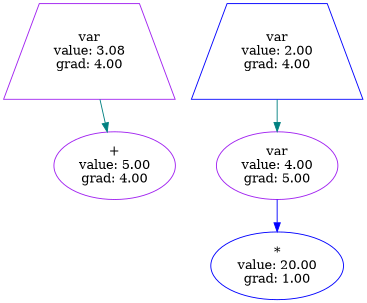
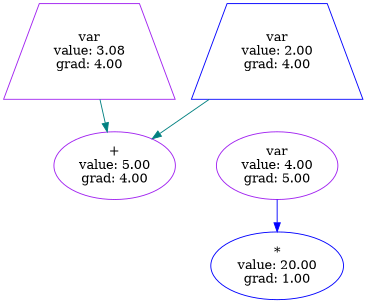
edge "var value: 2.00 grad: 4.00" -> "var value: 4.00 grad: 5.00": now "var value: 2.00 grad: 4.00" -> "+ value: 5.00 grad: 4.00"
